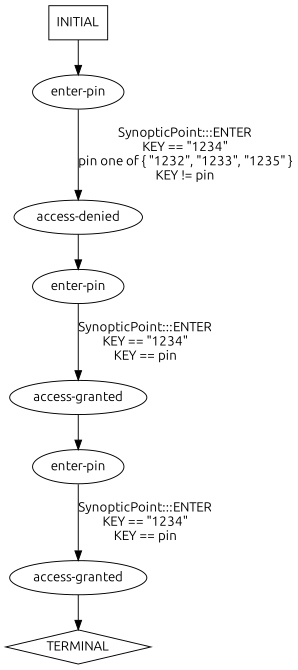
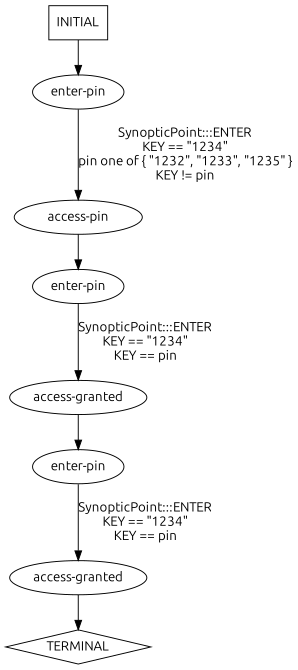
node "access-denied": label "access-denied" -> "access-pin"
